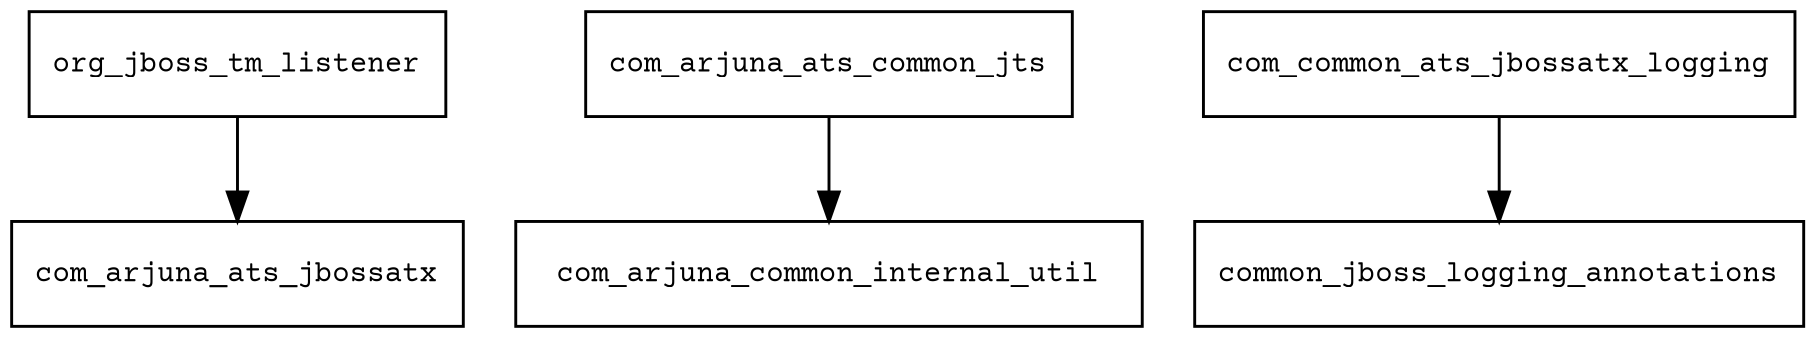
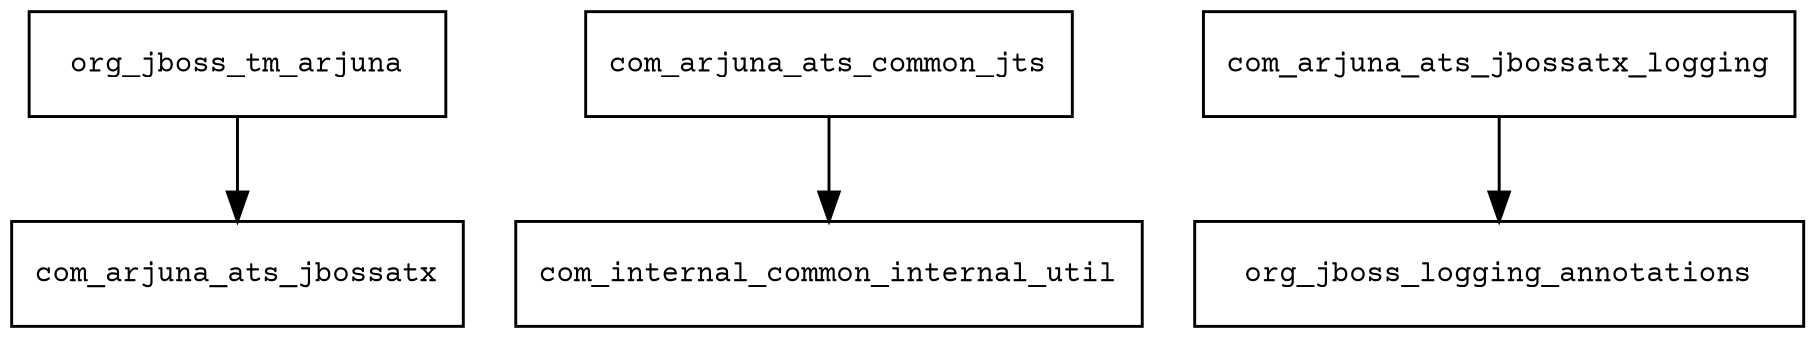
node "org_jboss_tm_listener": label "org_jboss_tm_listener" -> "org_jboss_tm_arjuna"
node "com_common_ats_jbossatx_logging": label "com_common_ats_jbossatx_logging" -> "com_arjuna_ats_jbossatx_logging"
node "com_arjuna_common_internal_util": label "com_arjuna_common_internal_util" -> "com_internal_common_internal_util"
node "common_jboss_logging_annotations": label "common_jboss_logging_annotations" -> "org_jboss_logging_annotations"
